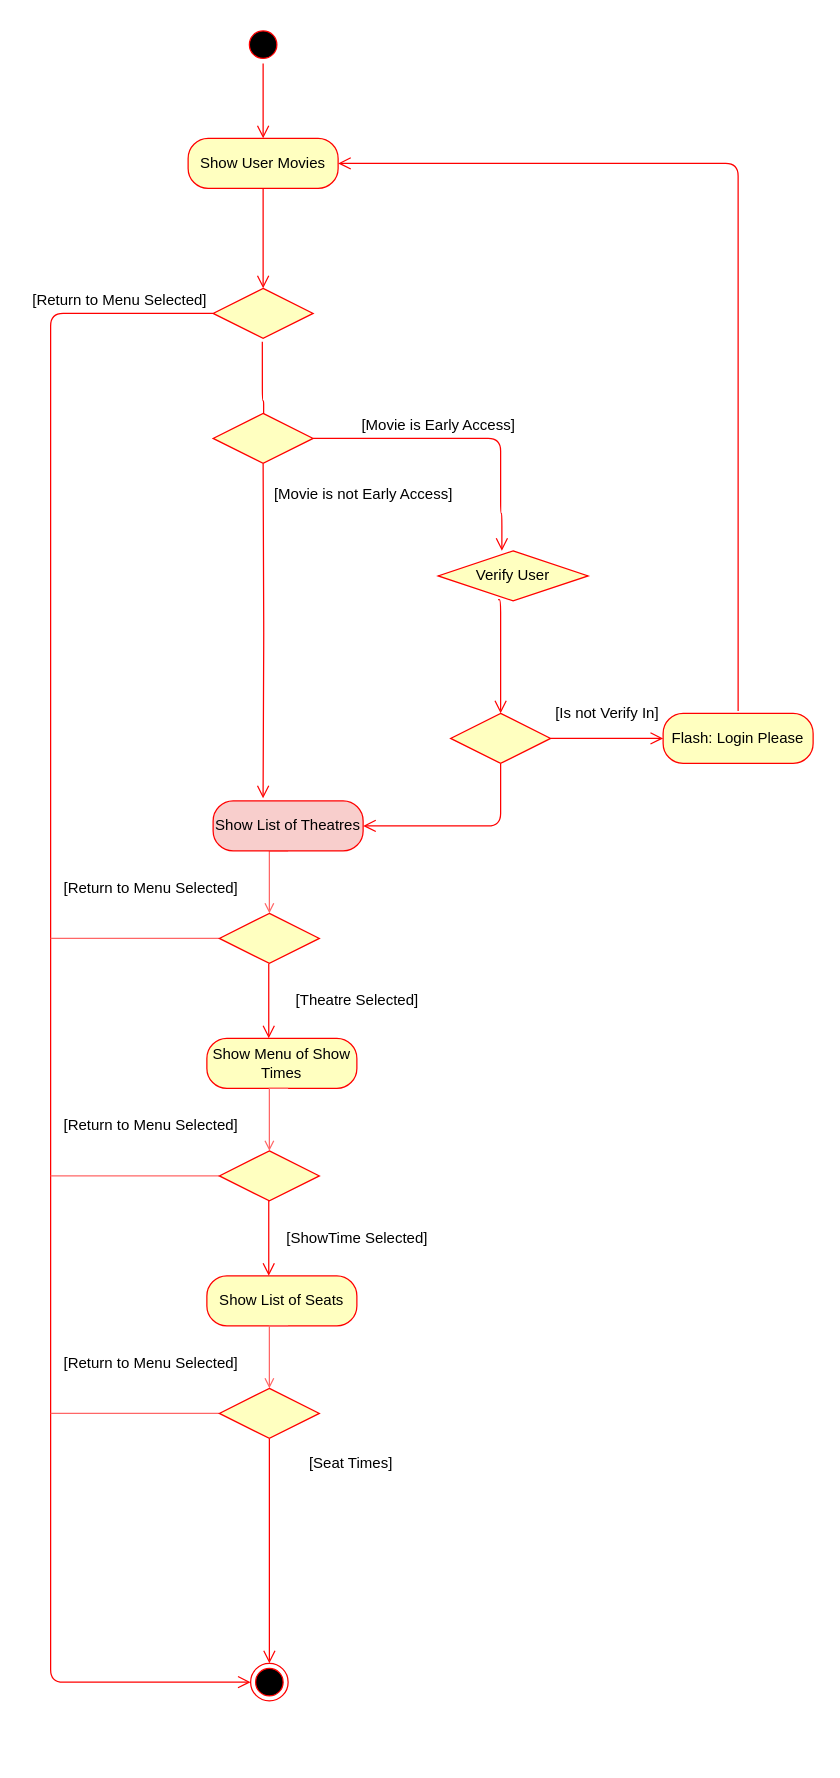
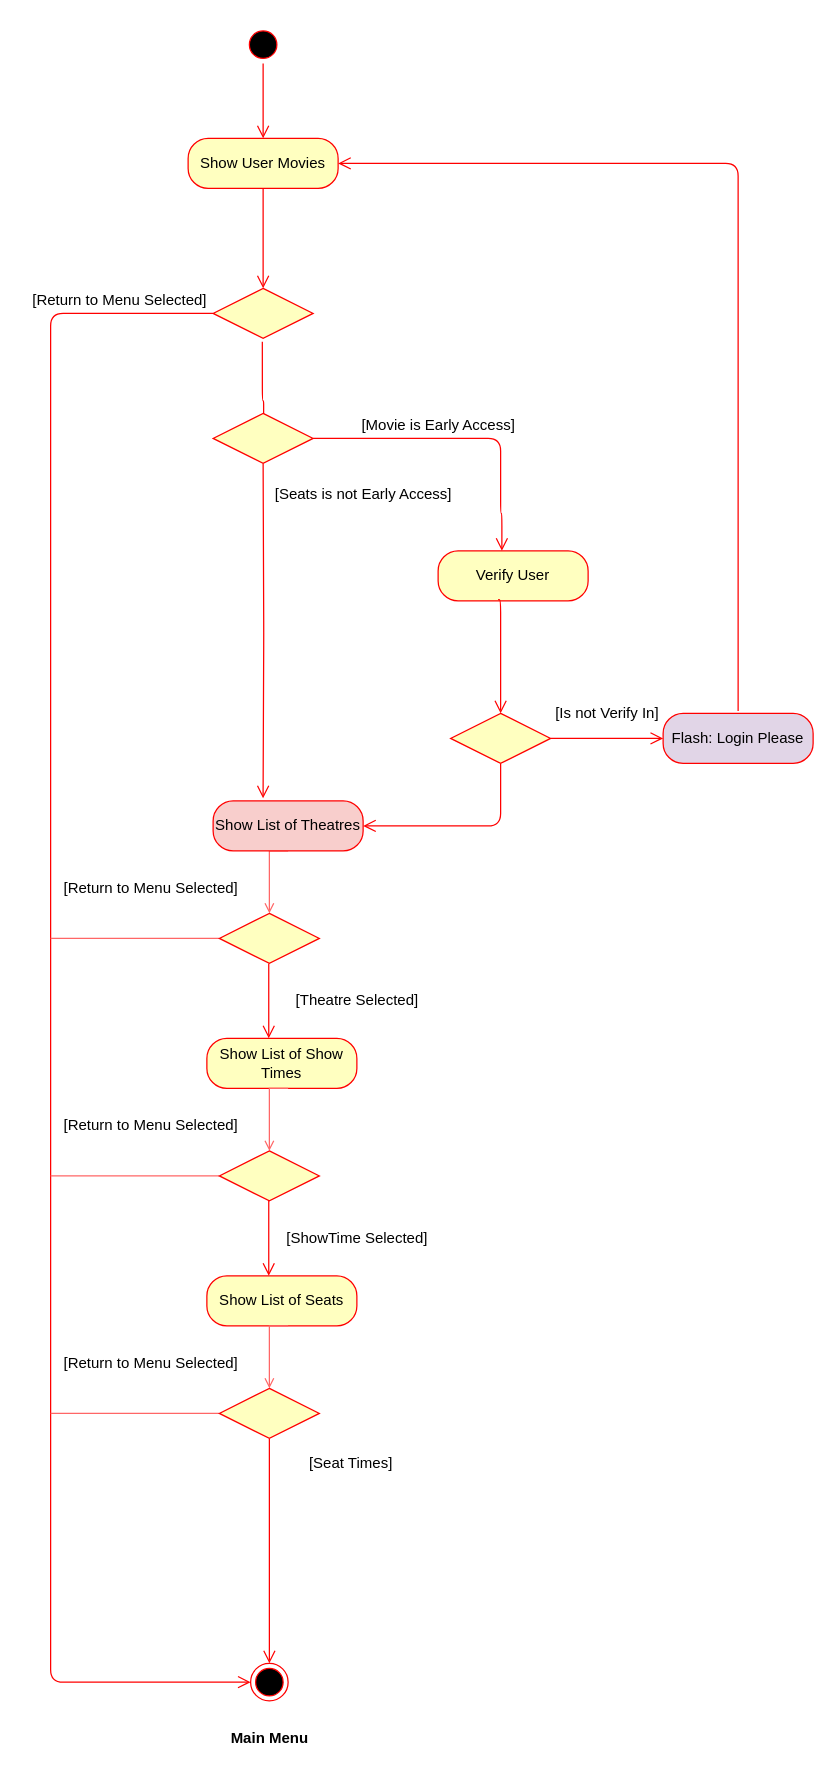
node "[Movie is not Early Access]": label "[Movie is not Early Access]" -> "[Seats is not Early Access]"
node "Verify User": shape diamond -> rounded rectangle
node "Flash: Login Please": fillcolor #ffffc0 -> #e1d5e7
node "Show Menu of Show Times": label "Show Menu of Show Times" -> "Show List of Show Times"
node "Main Menu": added
